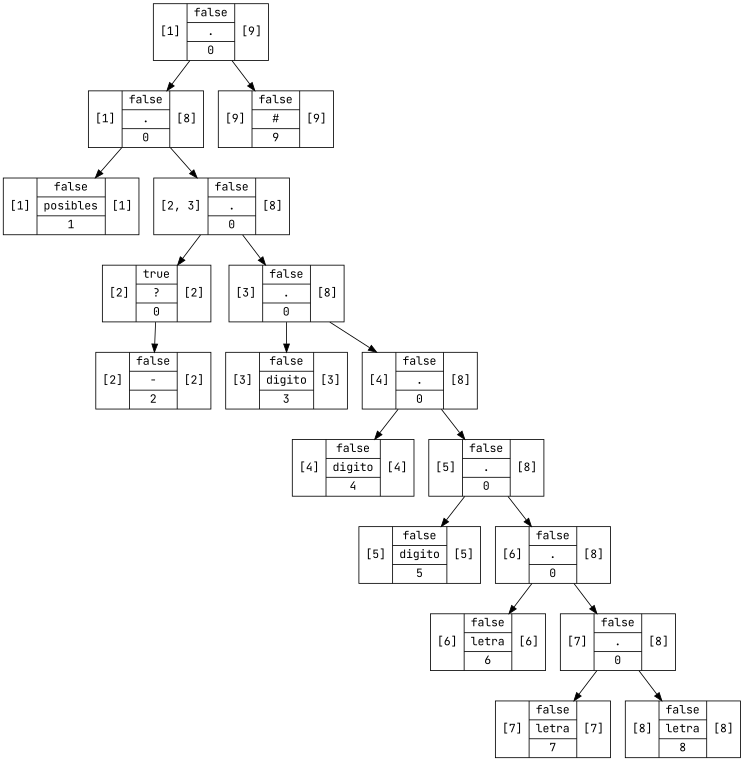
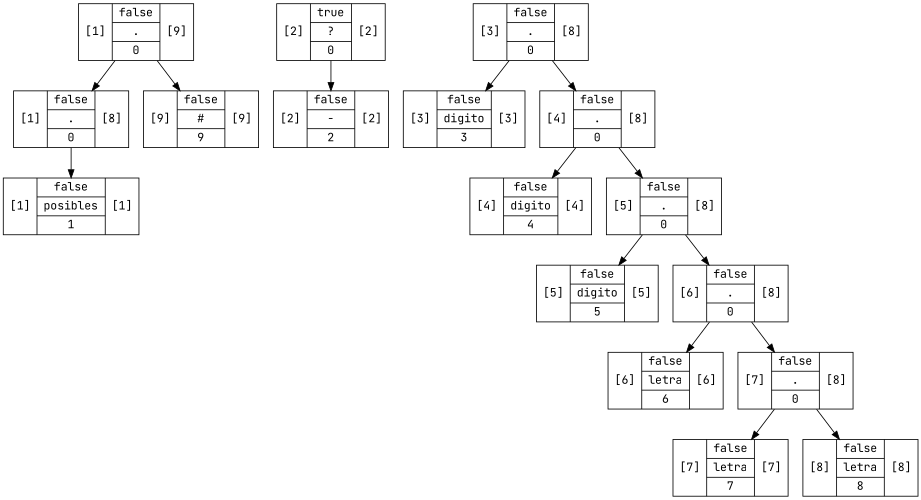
node "[2, 3]": removed
